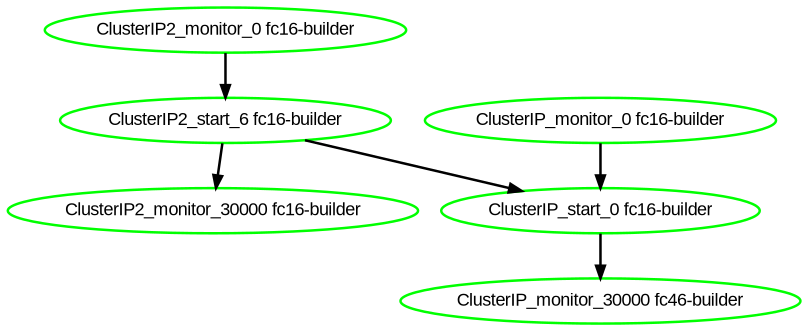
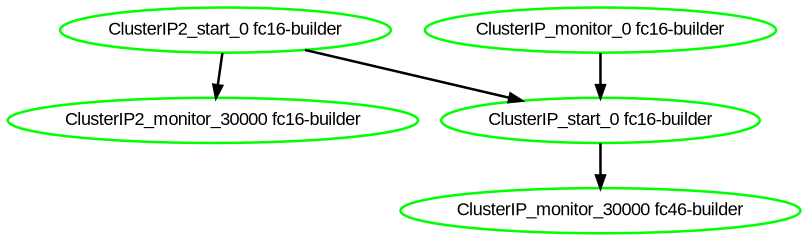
node "ClusterIP2_monitor_0 fc16-builder": removed
node "ClusterIP2_start_6 fc16-builder": label "ClusterIP2_start_6 fc16-builder" -> "ClusterIP2_start_0 fc16-builder"
